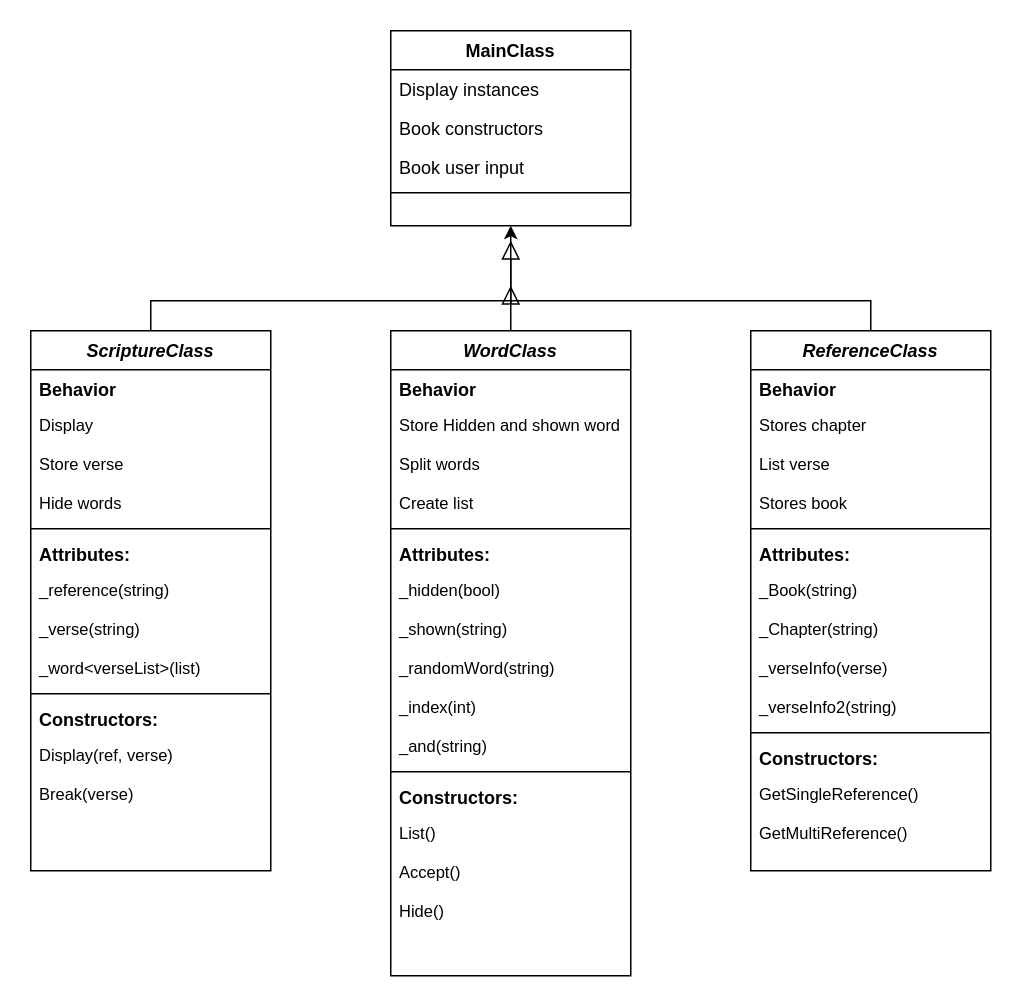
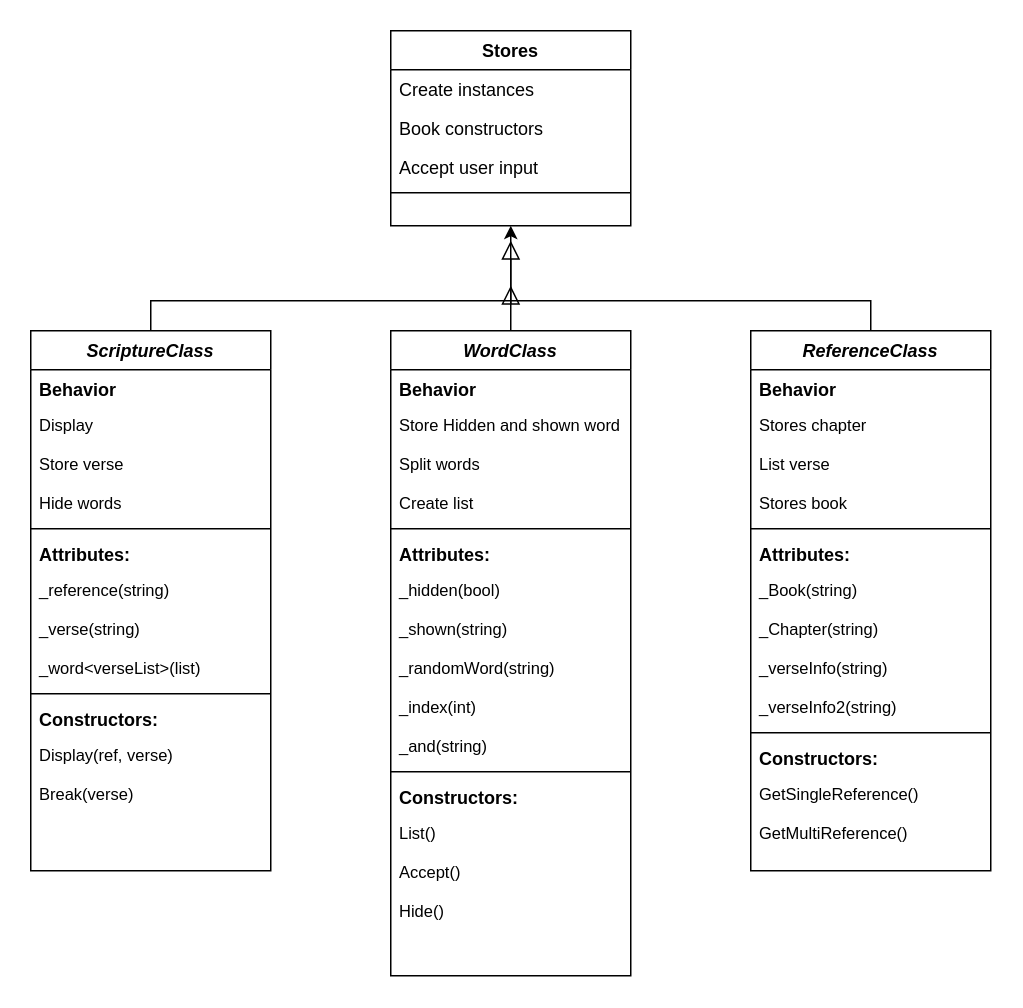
node "MainClass": label "MainClass" -> "Stores"
node "Display instances": label "Display instances" -> "Create instances"
node "Book user input": label "Book user input" -> "Accept user input"
node "_verseInfo(verse)": label "_verseInfo(verse)" -> "_verseInfo(string)"
